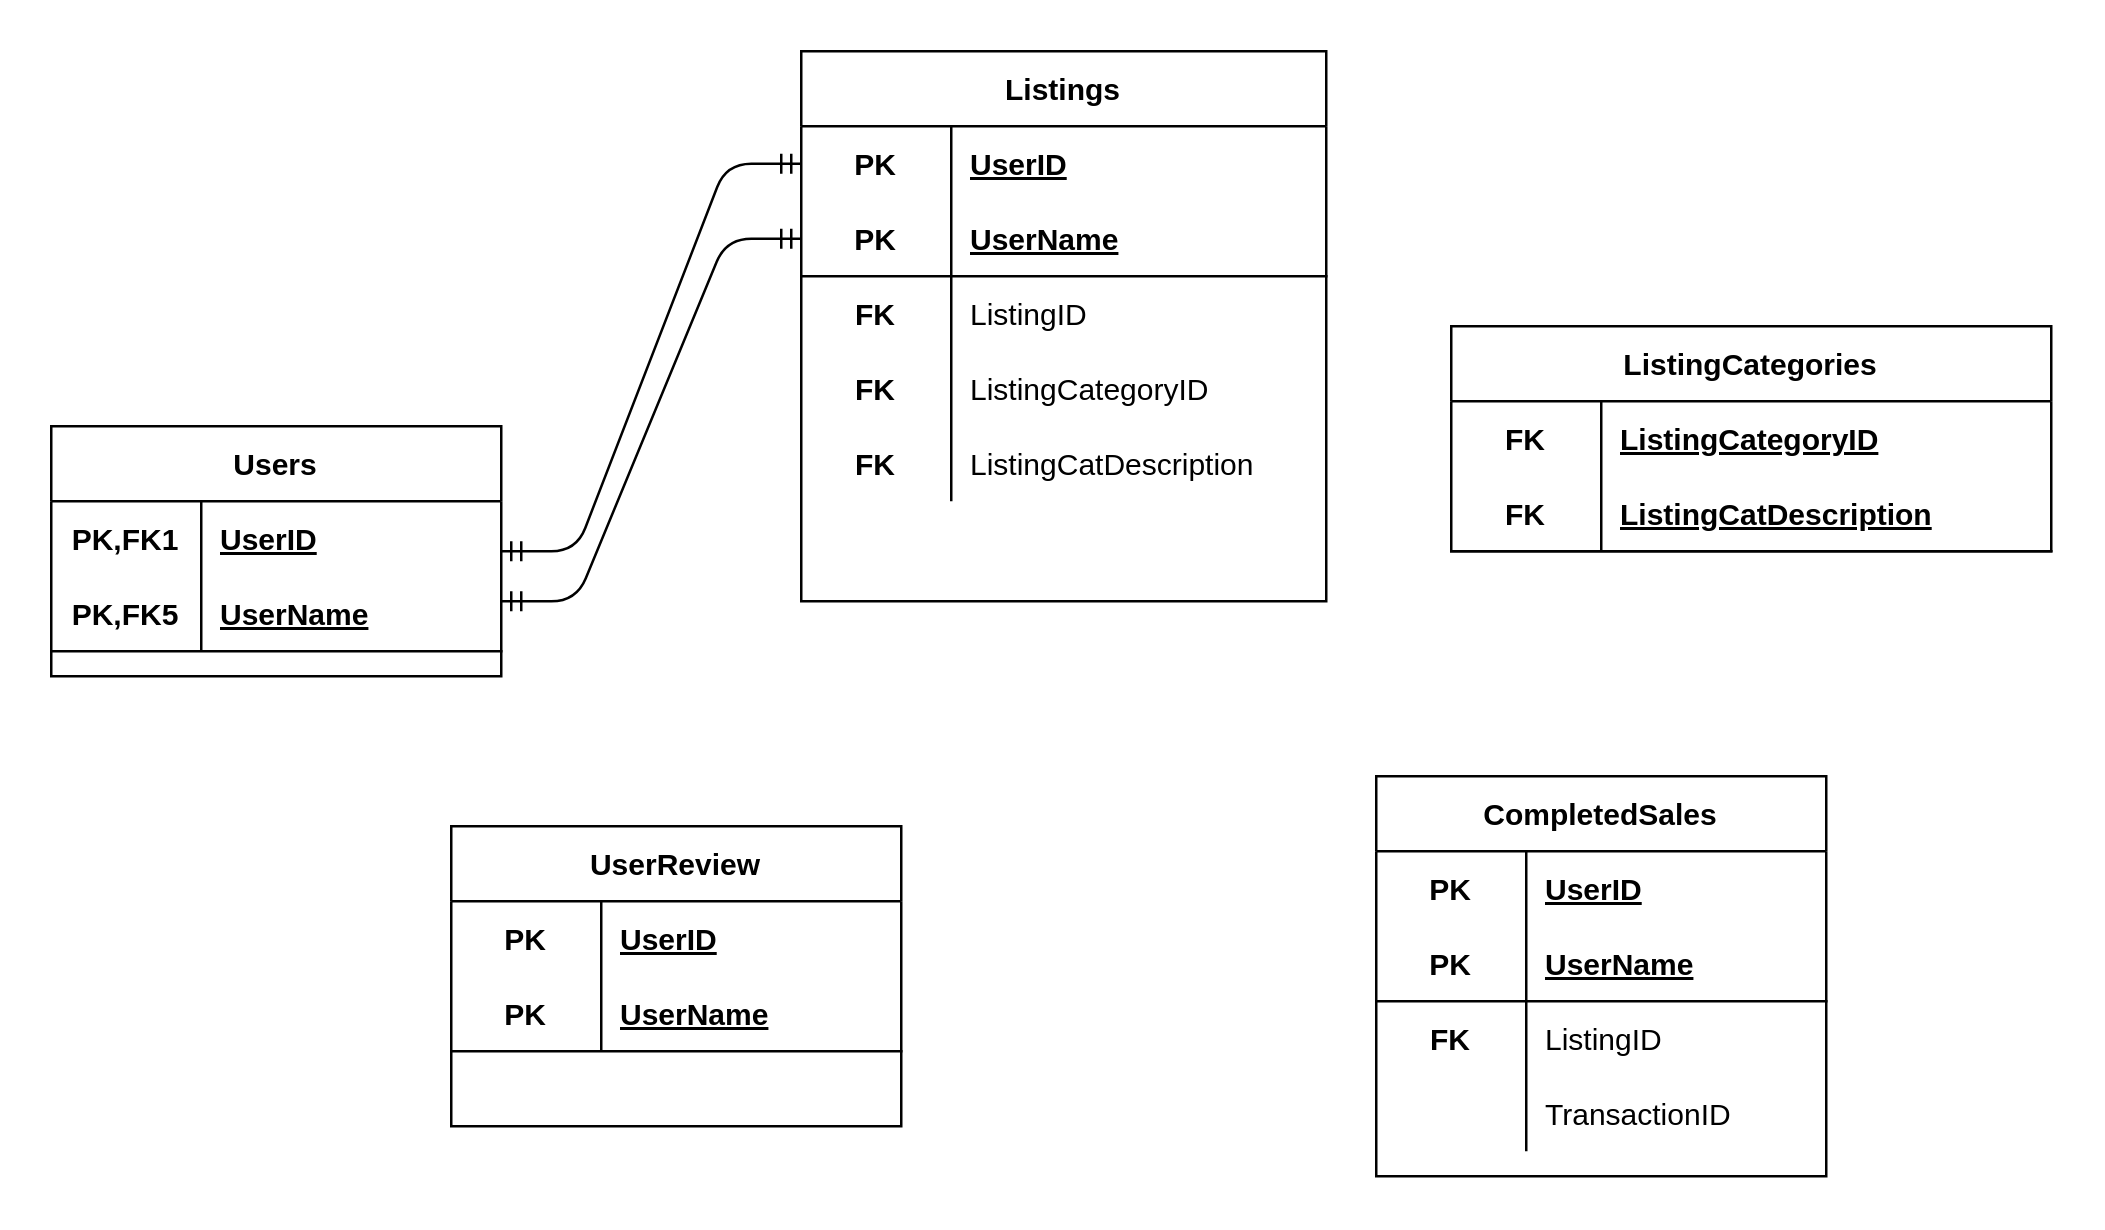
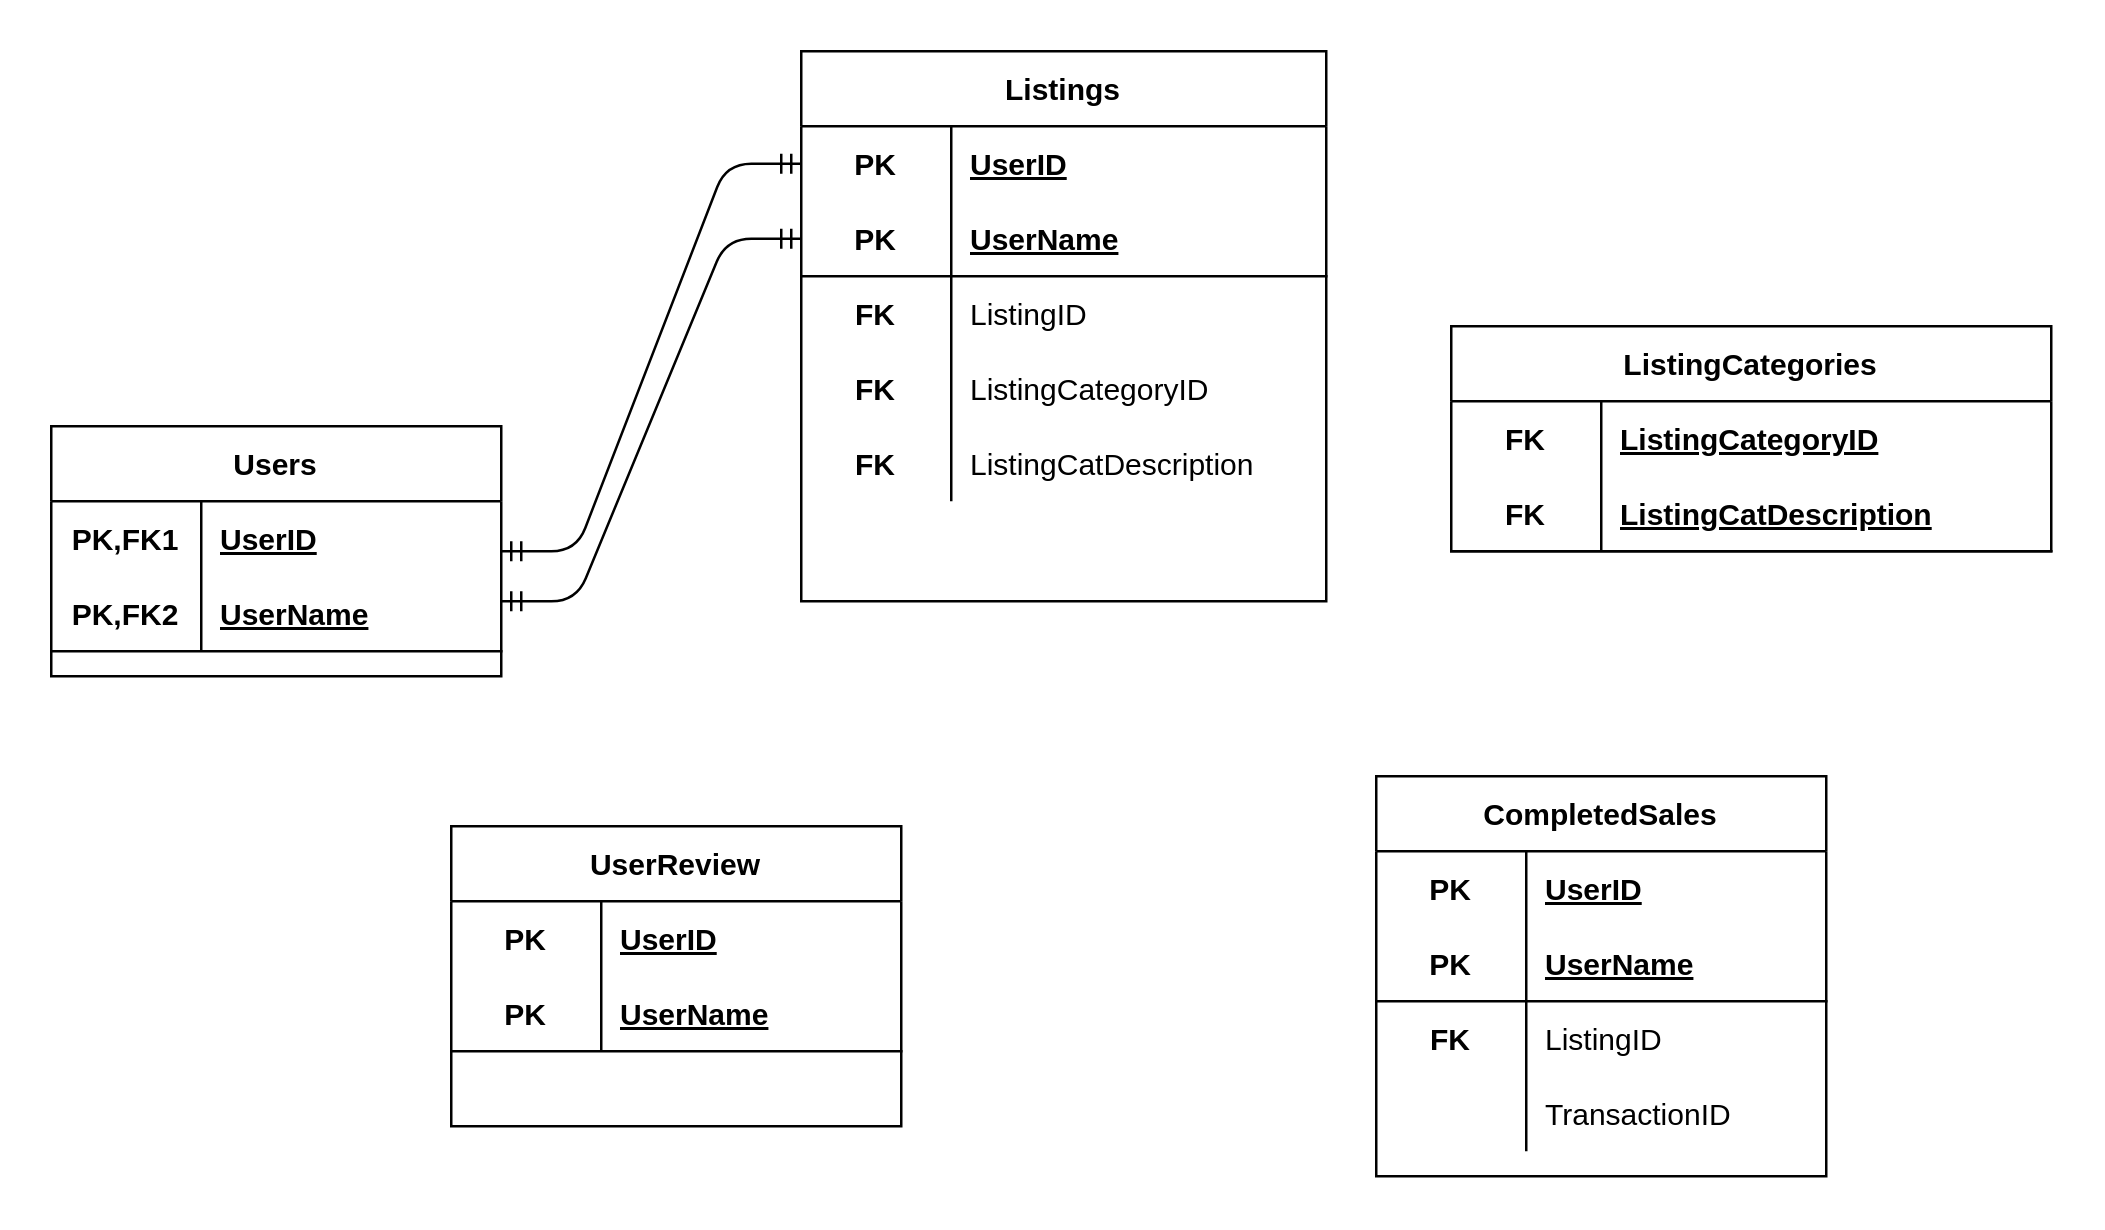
node "PK,FK5": label "PK,FK5" -> "PK,FK2"
